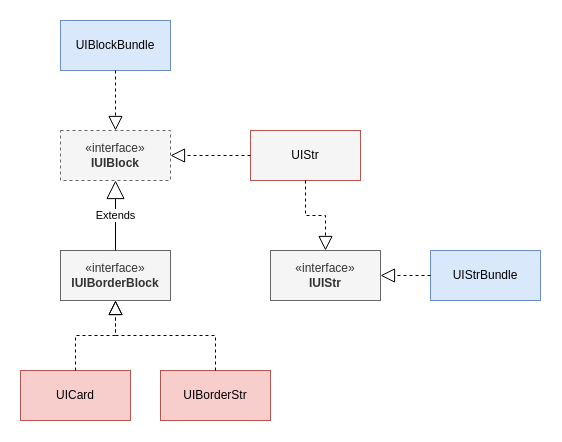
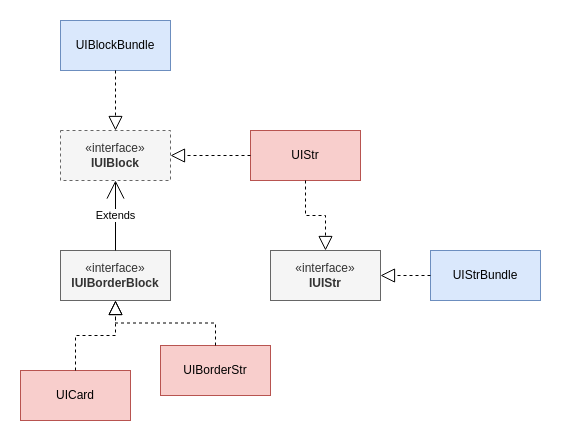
node "UIStr": fillcolor #f5f5f5 -> #f8cecc
edge "«interface» IUIBorderBlock" -> "«interface» IUIBlock": arrowhead block -> open
node "UIBorderStr": moved (216, 396) -> (216, 371)
